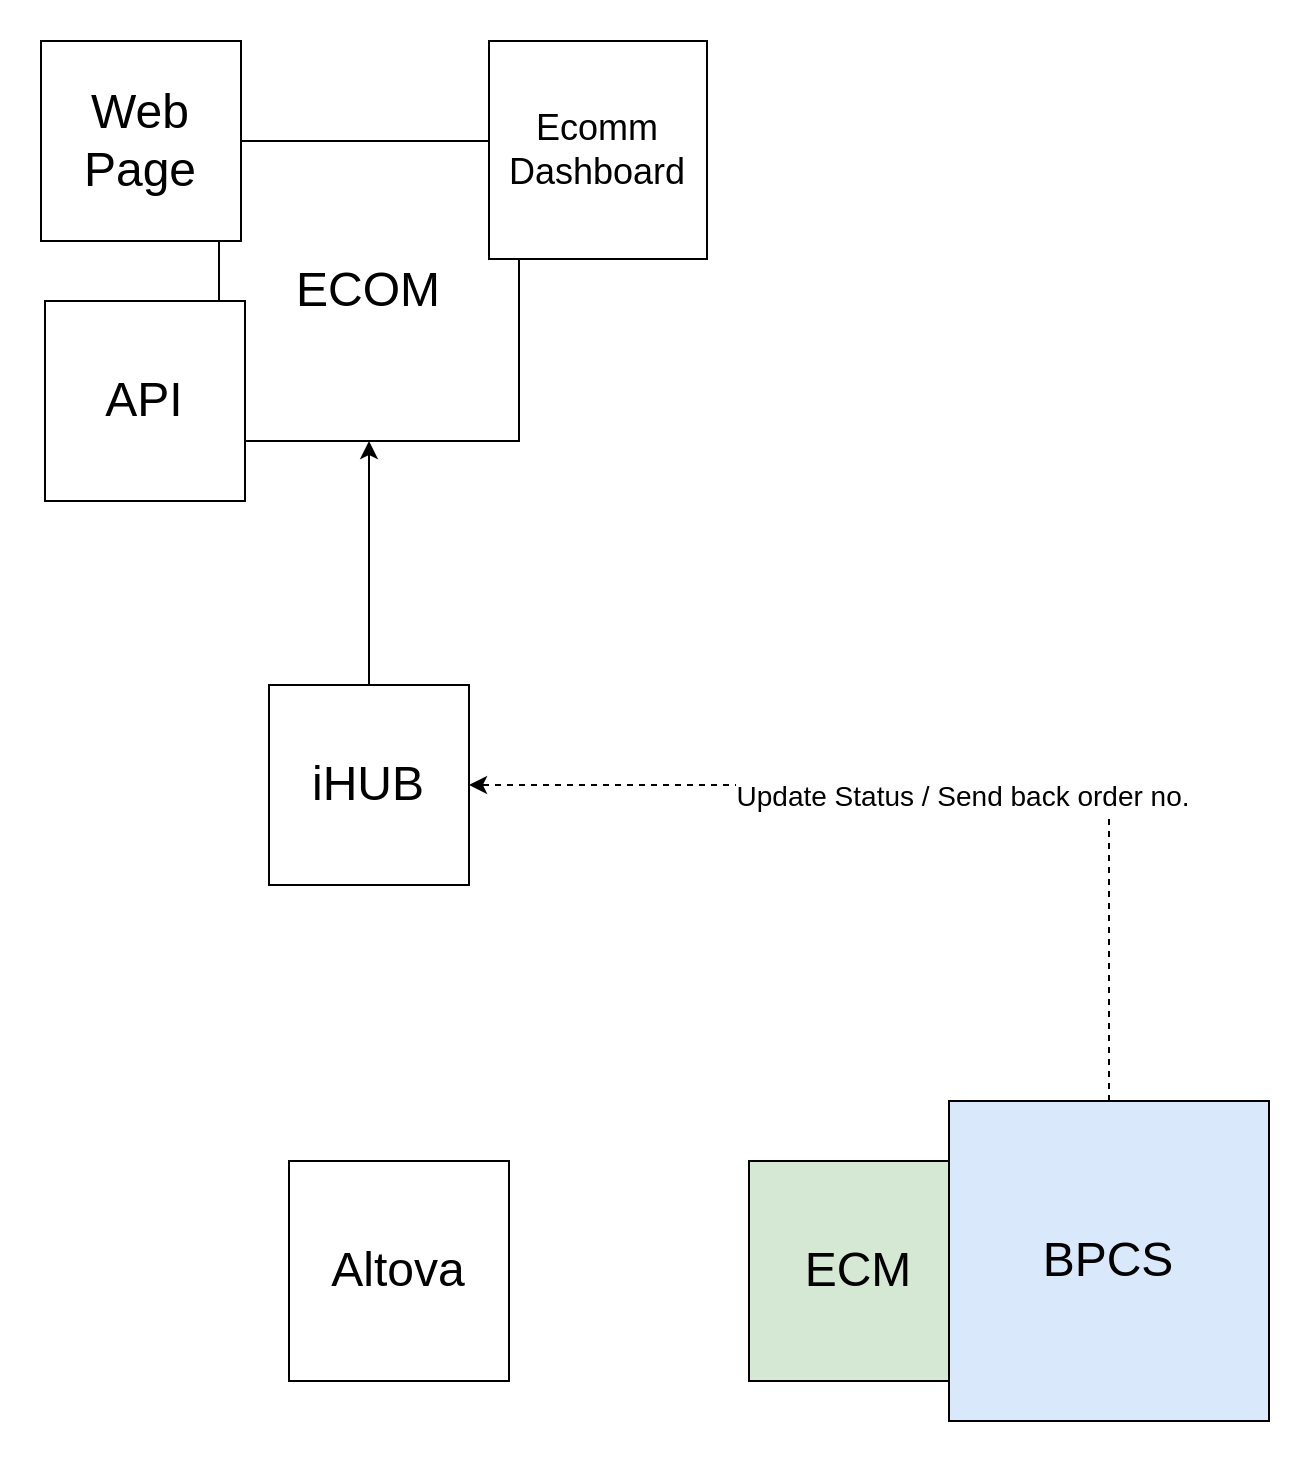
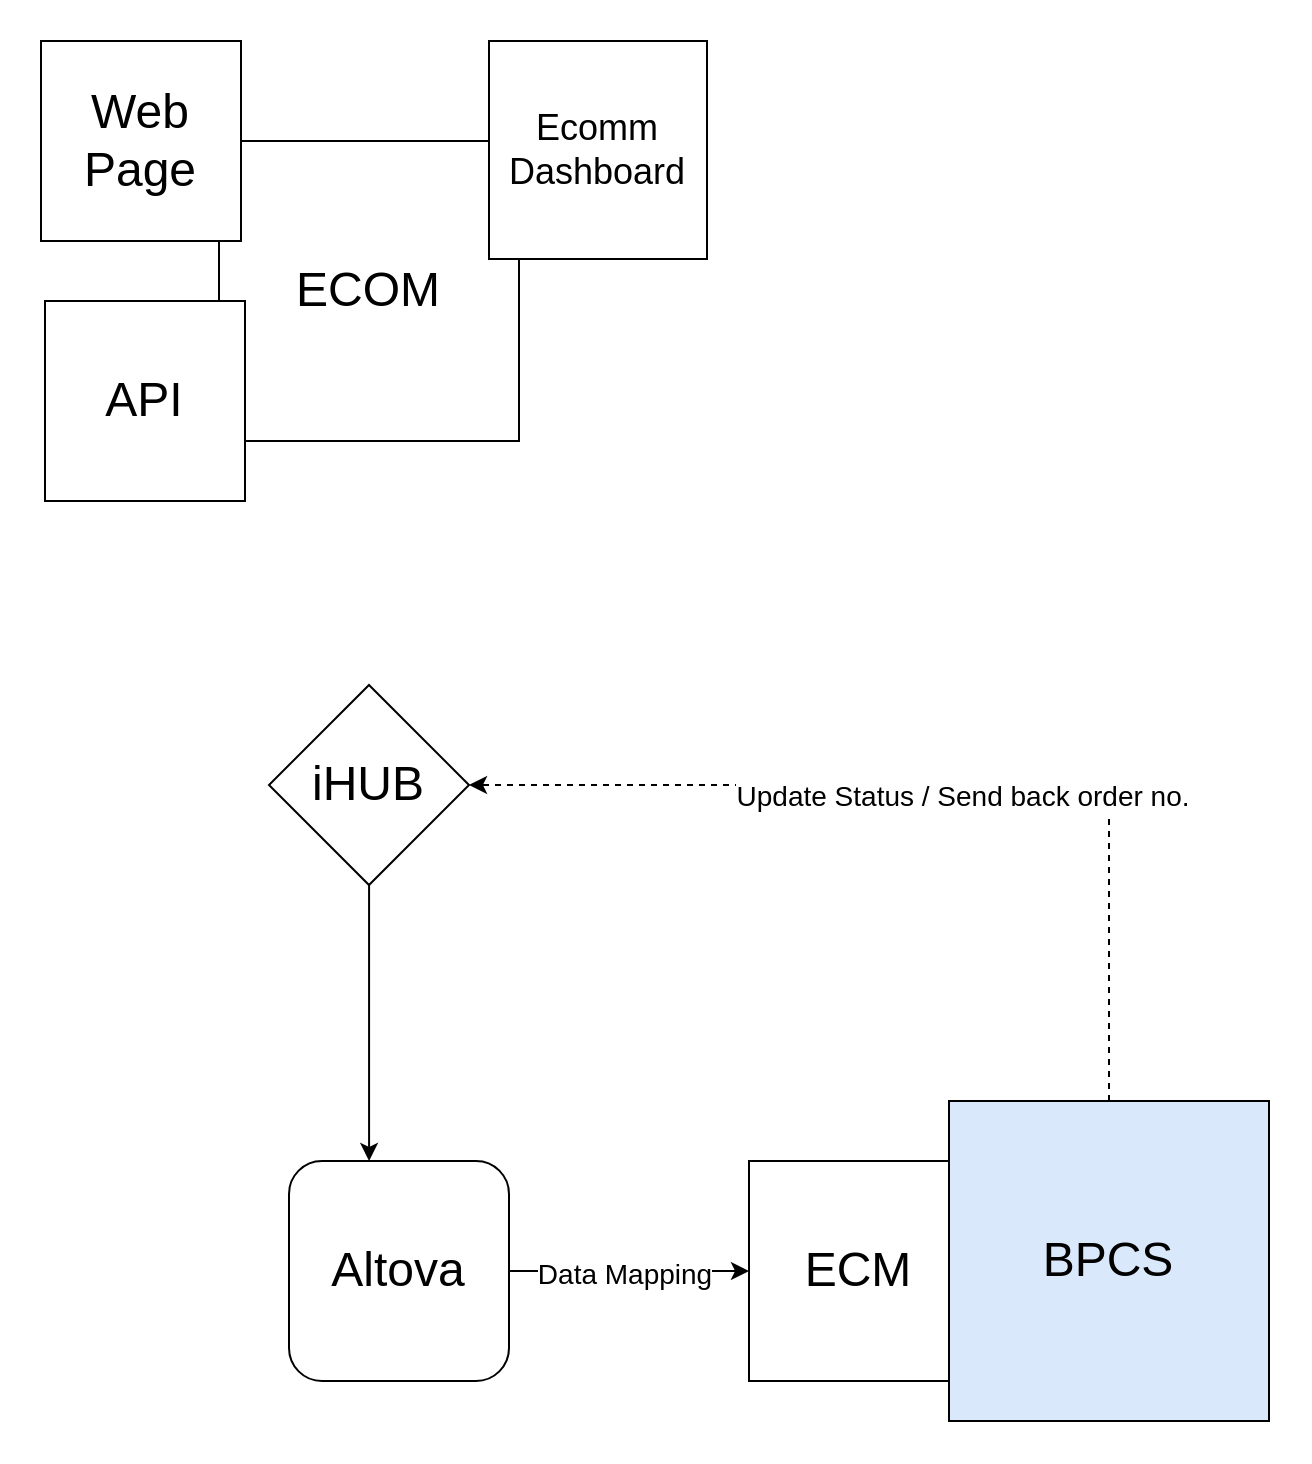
edge "iHUB" -> "ECOM": now "iHUB" -> "Altova"
node "iHUB": shape rectangle -> diamond
node "Altova": shape rectangle -> rounded rectangle
edge "Altova" -> "ECM": added, label "Data Mapping"
node "ECM": fillcolor #d5e8d4 -> #ffffff
